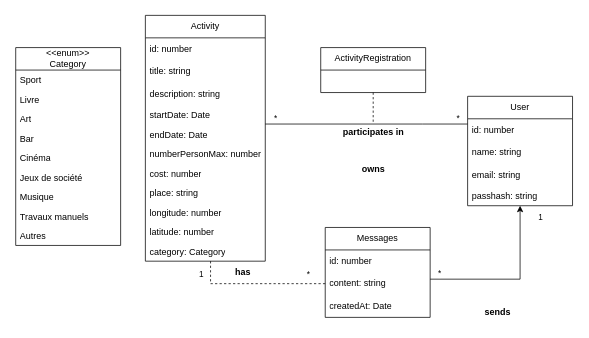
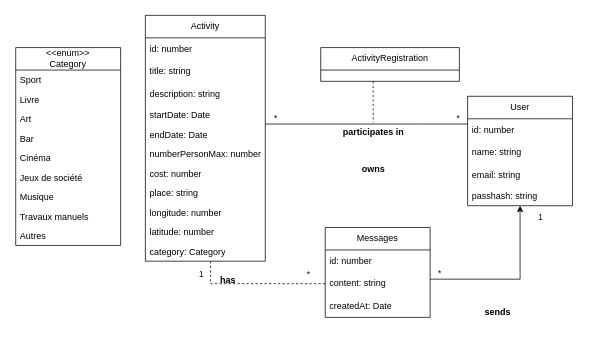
node "ActivityRegistration": size 105x45 -> 139x34
node "has": moved (243, 273) -> (228, 280)
